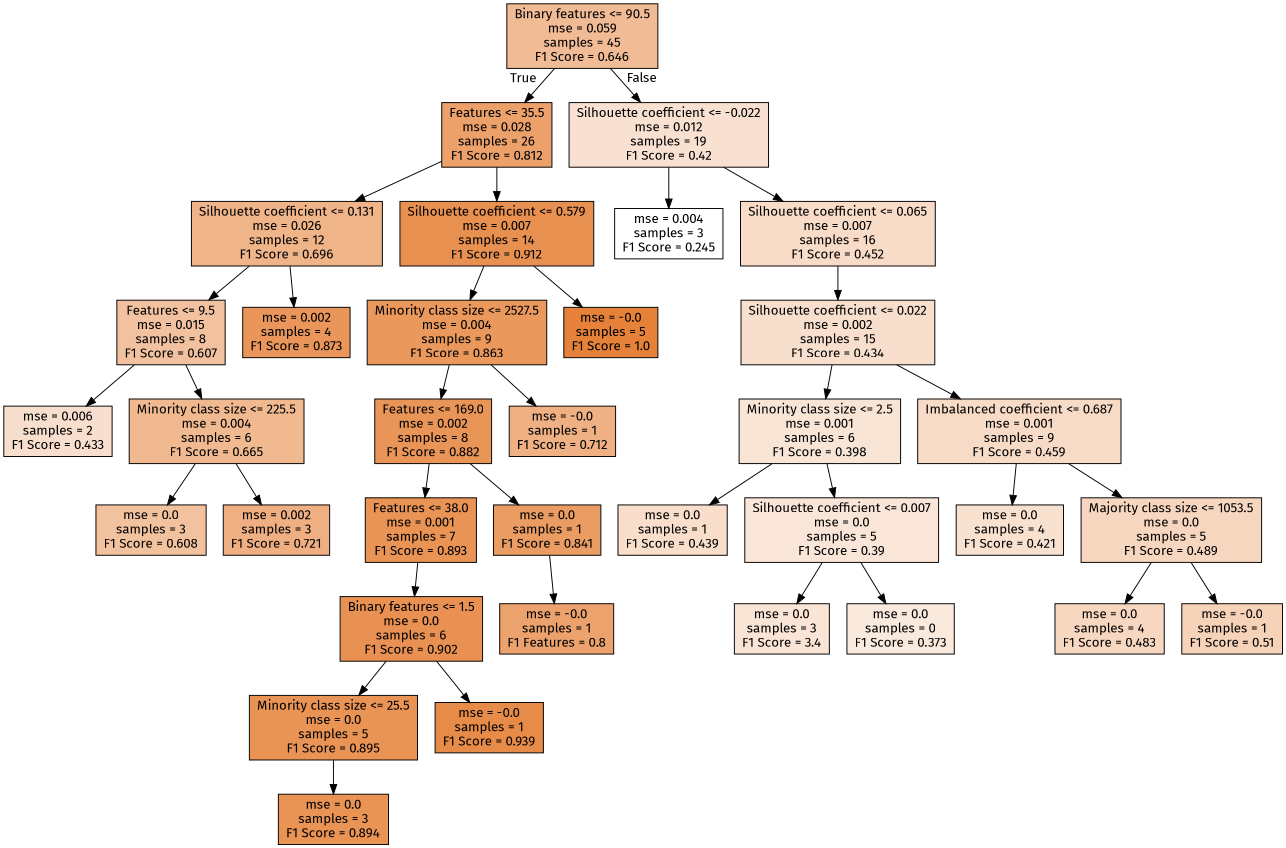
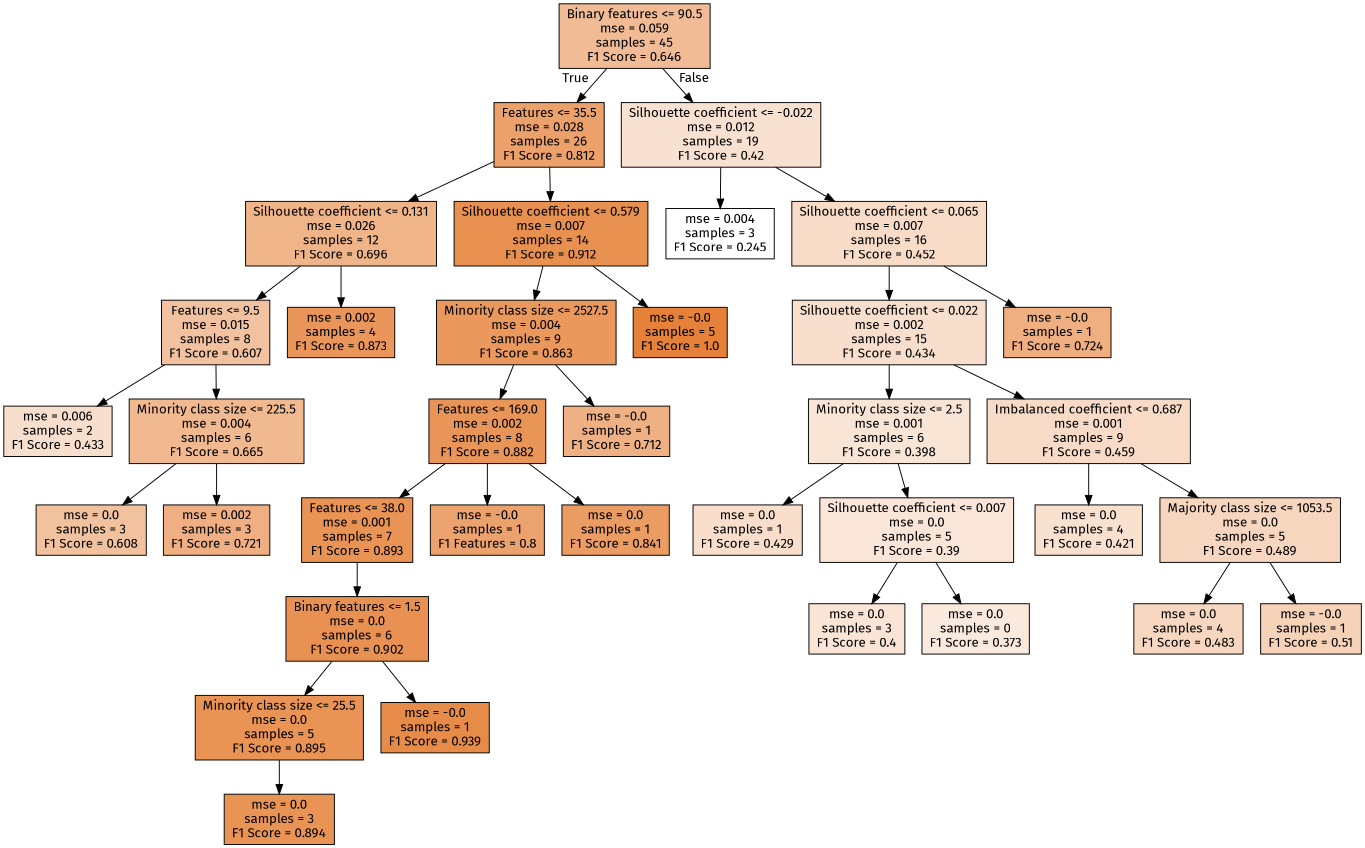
node "mse = -0.0 samples = 1 F1 Score = 0.724": added
node "mse = 0.0 samples = 1 F1 Score = 0.439": label "mse = 0.0 samples = 1 F1 Score = 0.439" -> "mse = 0.0 samples = 1 F1 Score = 0.429"
edge "mse = 0.0 samples = 1 F1 Score = 0.841" -> "mse = -0.0 samples = 1 F1 Features = 0.8": now "Features <= 169.0 mse = 0.002 samples = 8 F1 Score = 0.882" -> "mse = -0.0 samples = 1 F1 Features = 0.8"
node "mse = 0.0 samples = 3 F1 Score = 3.4": label "mse = 0.0 samples = 3 F1 Score = 3.4" -> "mse = 0.0 samples = 3 F1 Score = 0.4"
